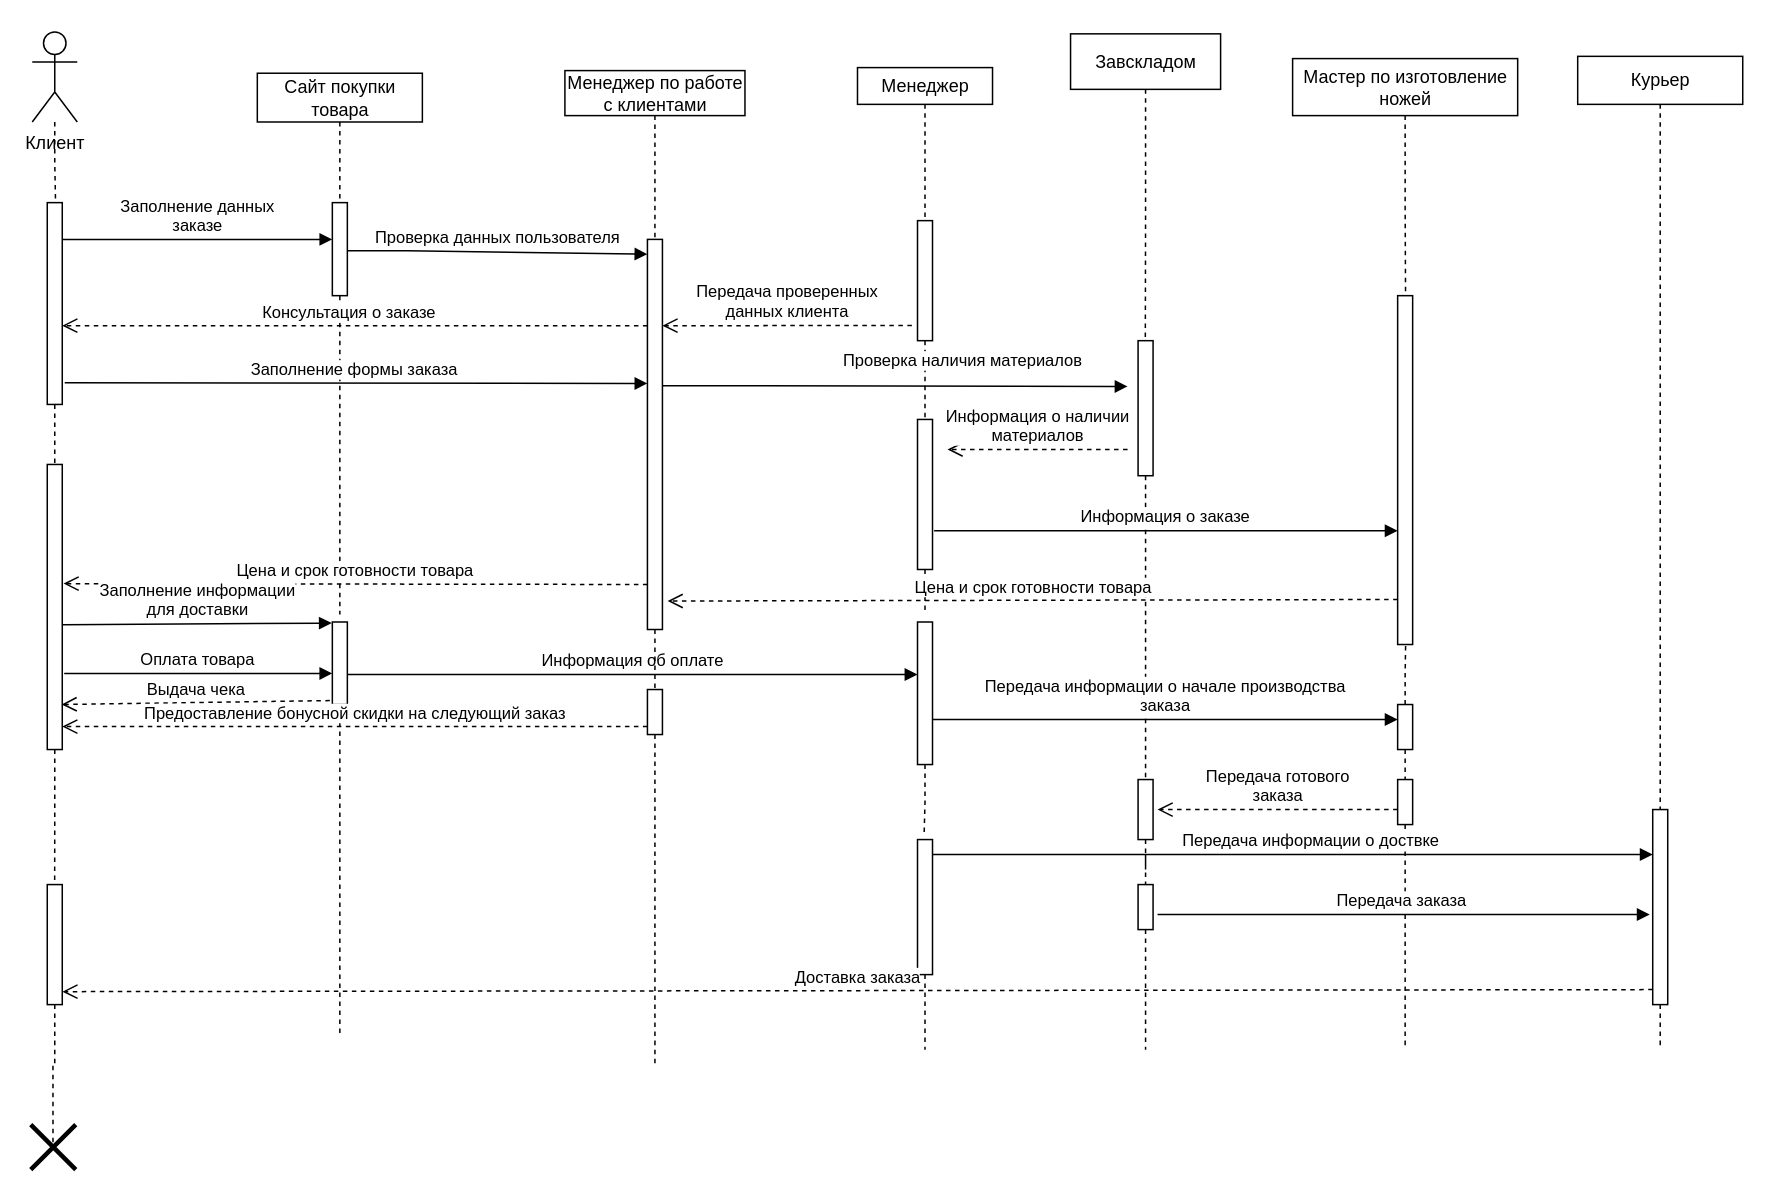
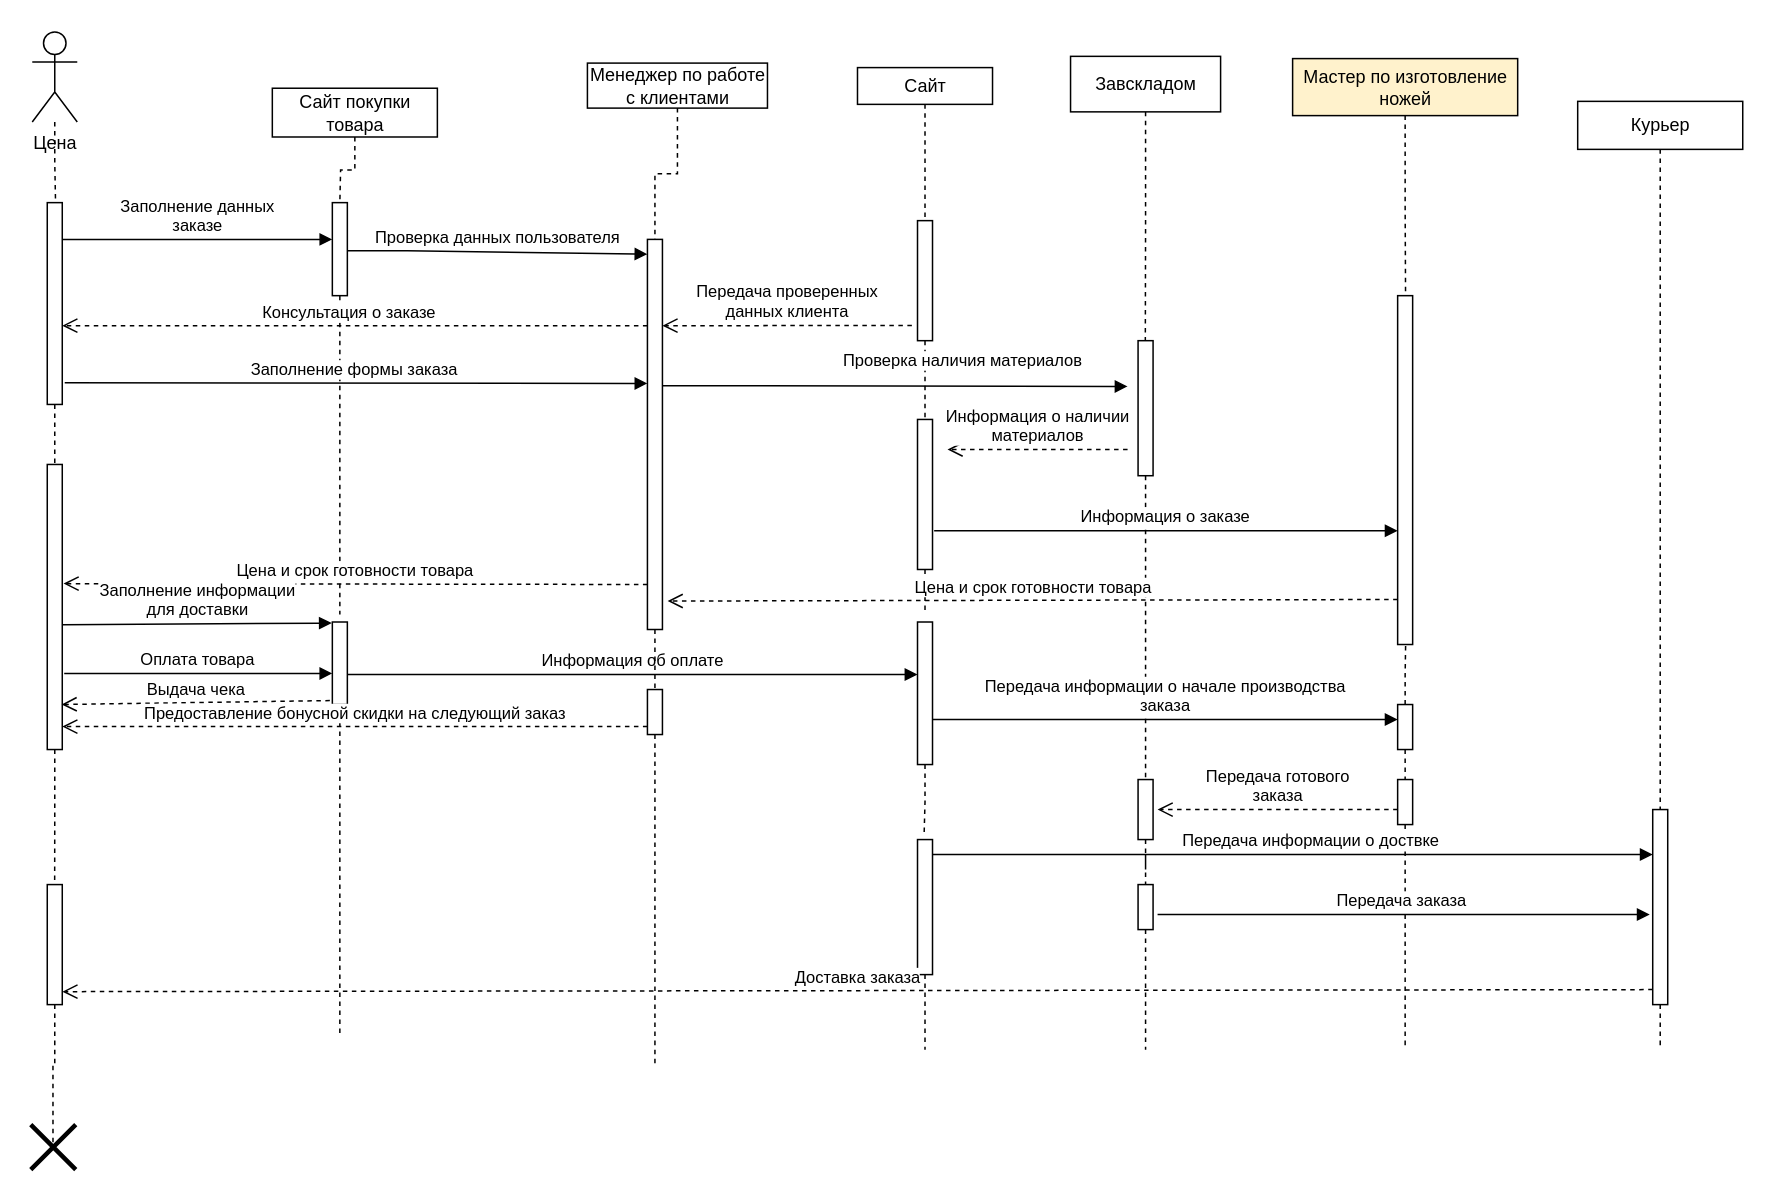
node "Завскладом": moved (1145, 62) -> (1145, 84)
node "Курьер": moved (1660, 80) -> (1660, 125)
node "Менеджер": label "Менеджер" -> "Сайт"
node "Мастер по изготовление ножей": fillcolor #ffffff -> #fff2cc
node "Менеджер по работе с клиентами": moved (655, 93) -> (677, 86)
node "Сайт покупки товара": moved (340, 98) -> (355, 113)
node "Клиент": label "Клиент" -> "Цена"
